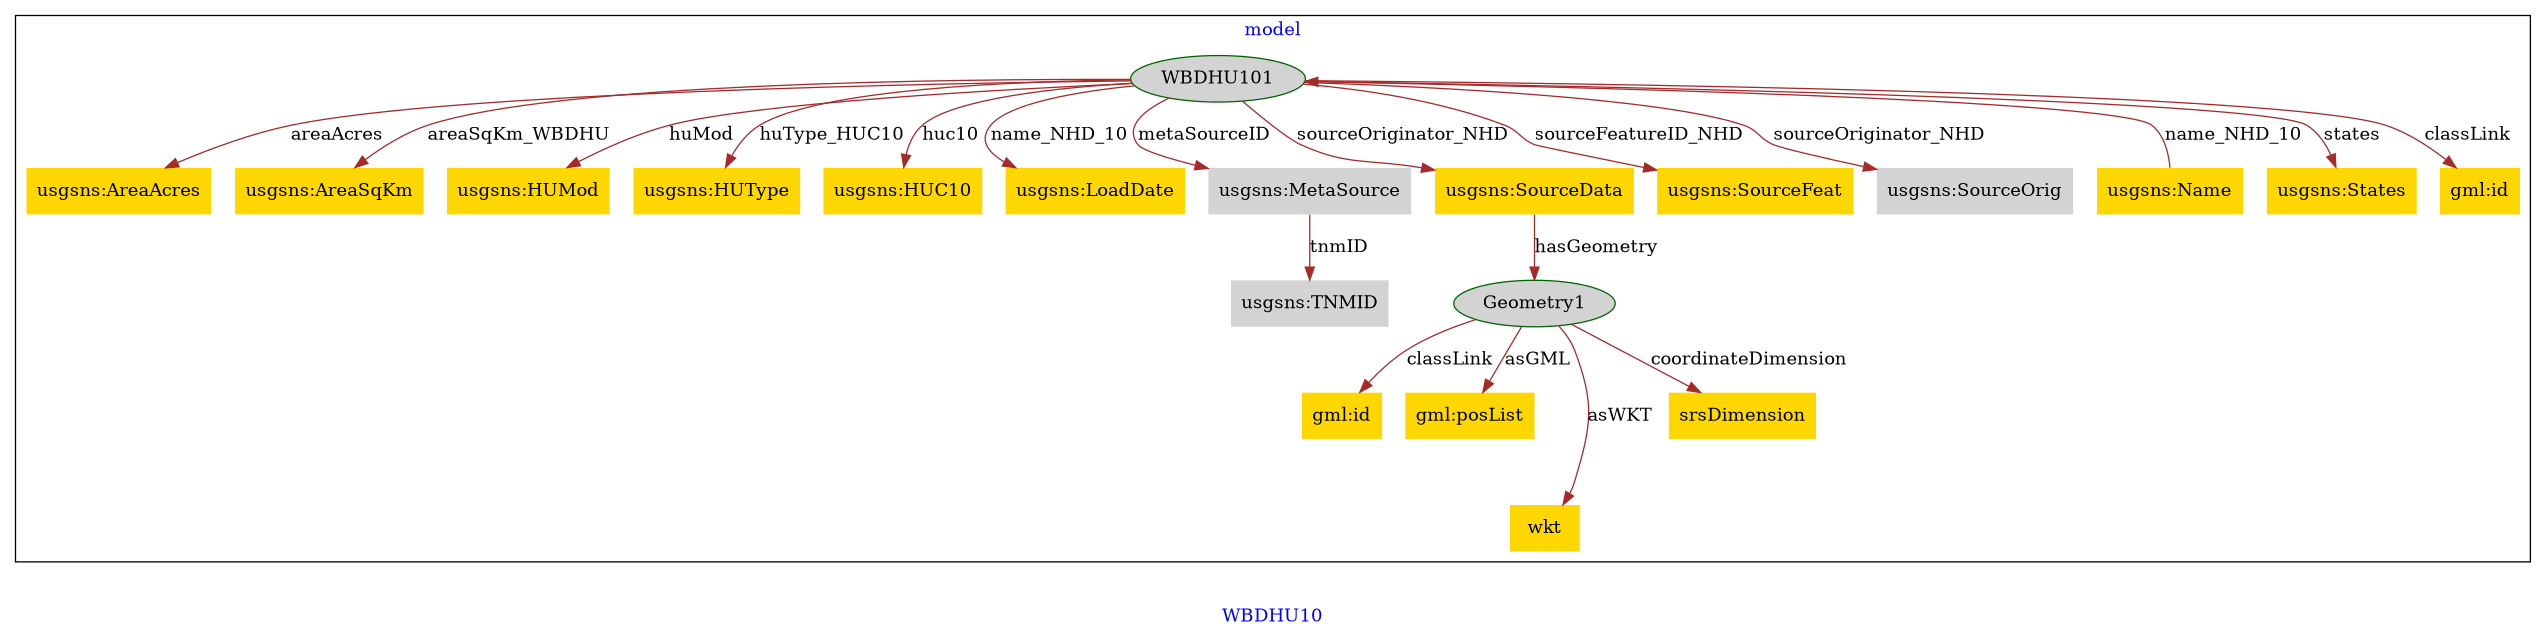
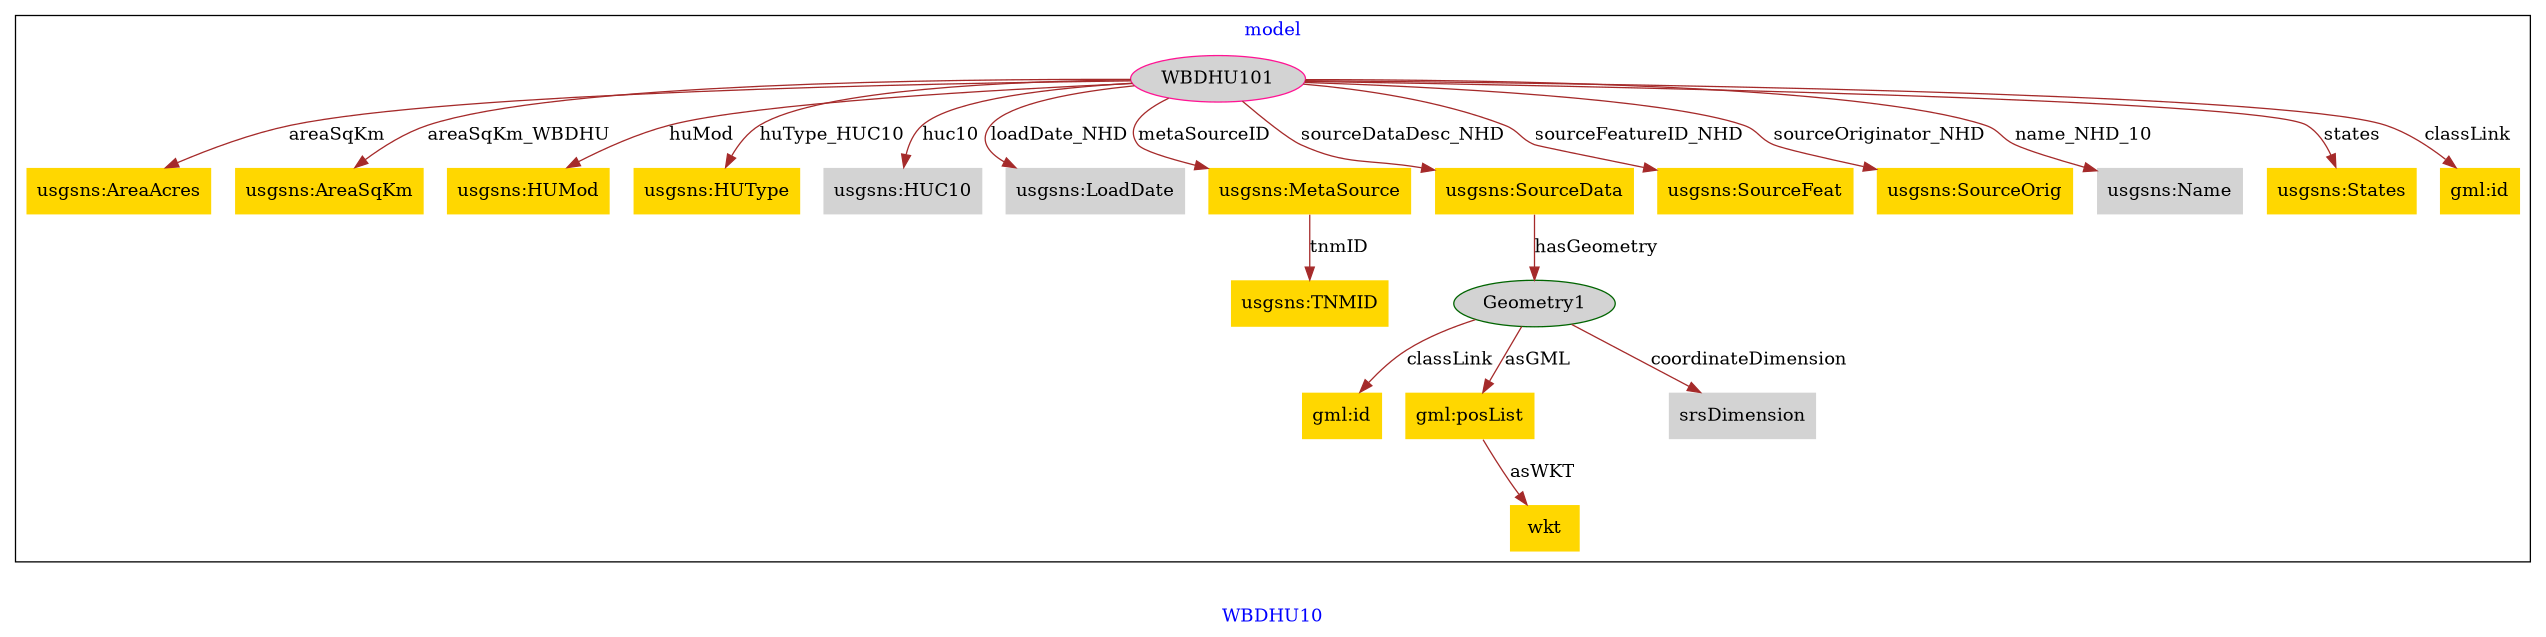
node "WBDHU101": color darkgreen -> deeppink
edge "usgsns:Name" -> "WBDHU101": reversed
edge "WBDHU101" -> "usgsns:AreaAcres": label "areaAcres" -> "areaSqKm"
edge "WBDHU101" -> "usgsns:LoadDate": label "name_NHD_10" -> "loadDate_NHD"
edge "WBDHU101" -> "usgsns:SourceData": label "sourceOriginator_NHD" -> "sourceDataDesc_NHD"
node "usgsns:HUC10": fillcolor gold -> lightgray
node "usgsns:LoadDate": fillcolor gold -> lightgray
node "usgsns:MetaSource": fillcolor lightgray -> gold
node "usgsns:SourceOrig": fillcolor lightgray -> gold
node "usgsns:Name": fillcolor gold -> lightgray
node "usgsns:TNMID": fillcolor lightgray -> gold
edge "Geometry1" -> "wkt": now "gml:posList" -> "wkt"
node "srsDimension": fillcolor gold -> lightgray
